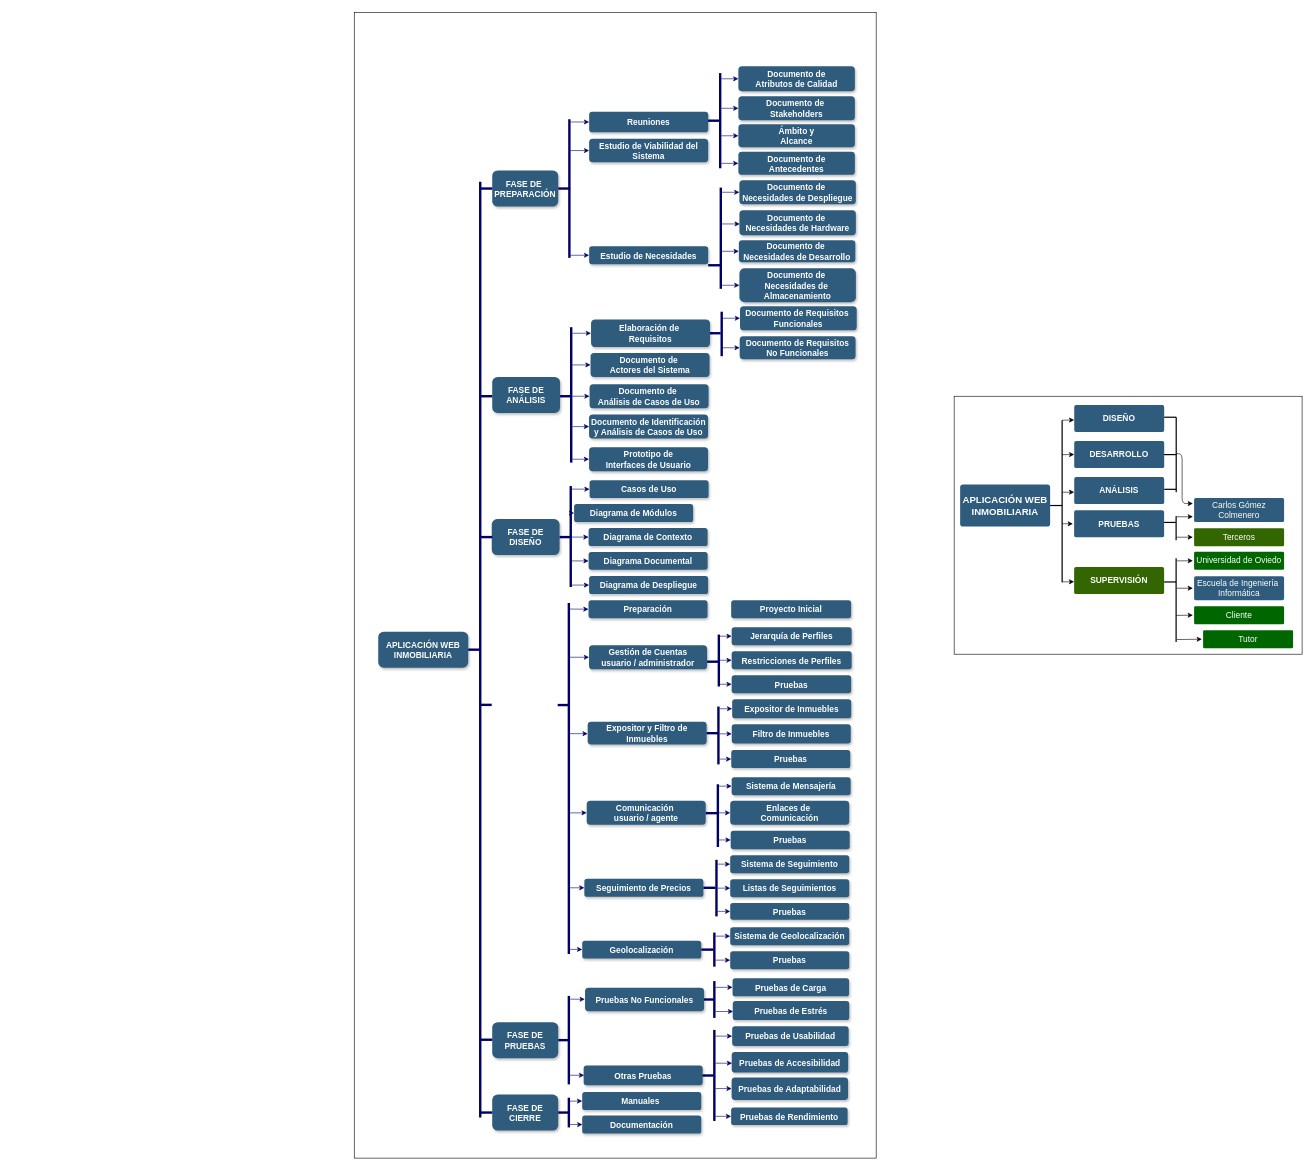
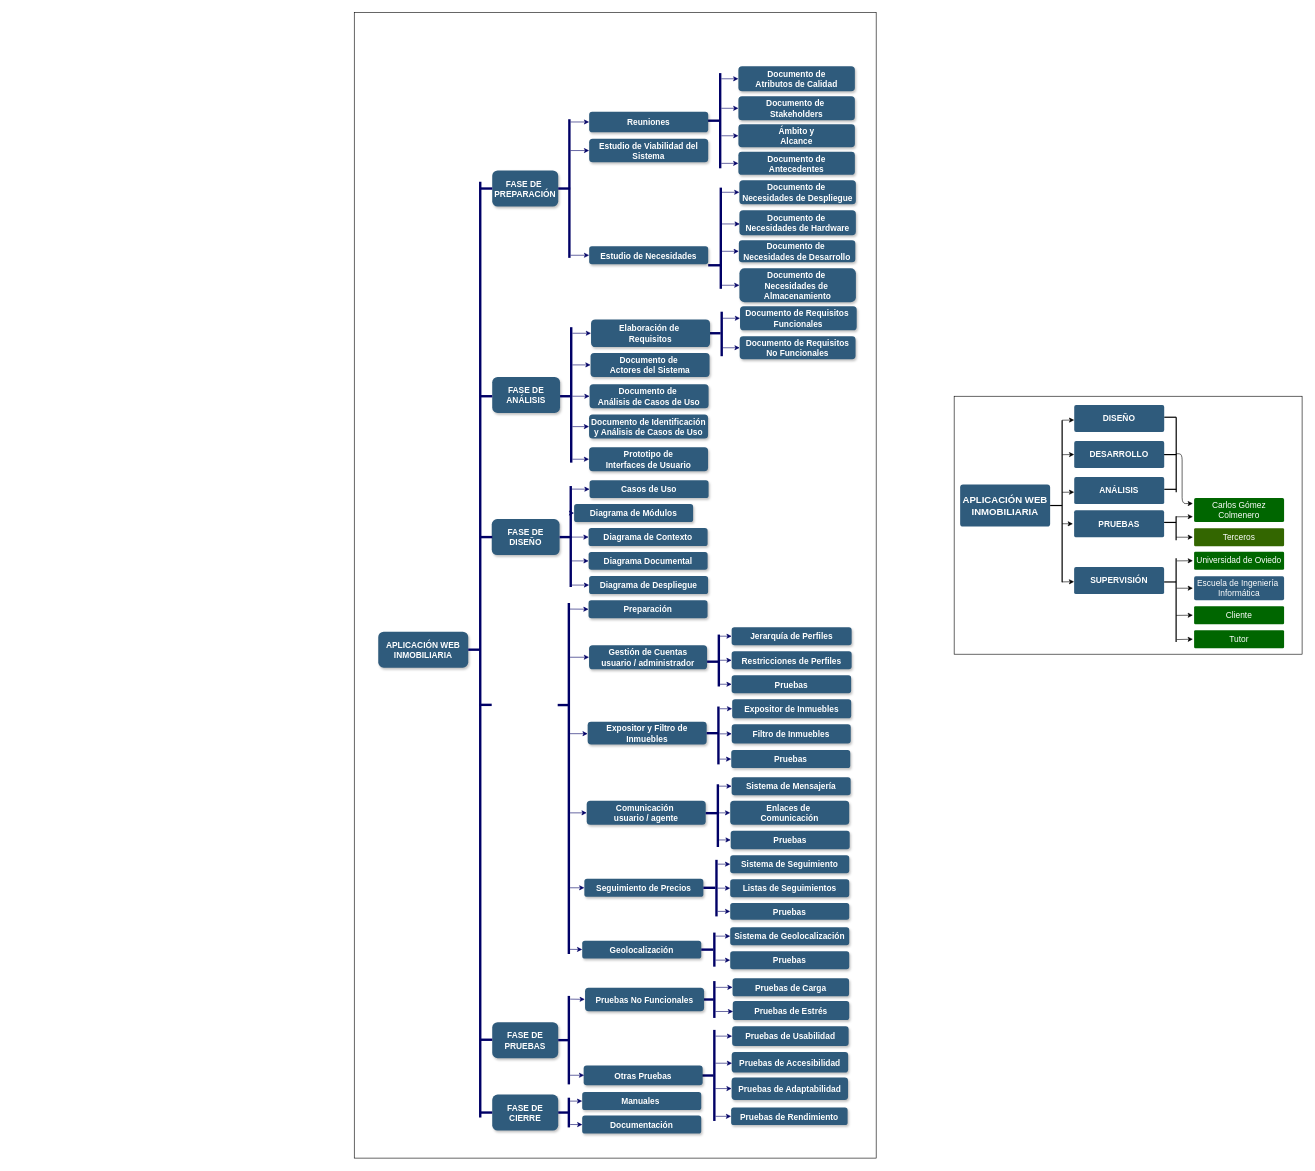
node "Carlos Gómez Colmenero": fillcolor #2f5b7c -> #006600
node "SUPERVISIÓN": fillcolor #336600 -> #2f5b7c
node "Proyecto Inicial": removed
node "Tutor": moved (1248, 639) -> (1239, 639)
